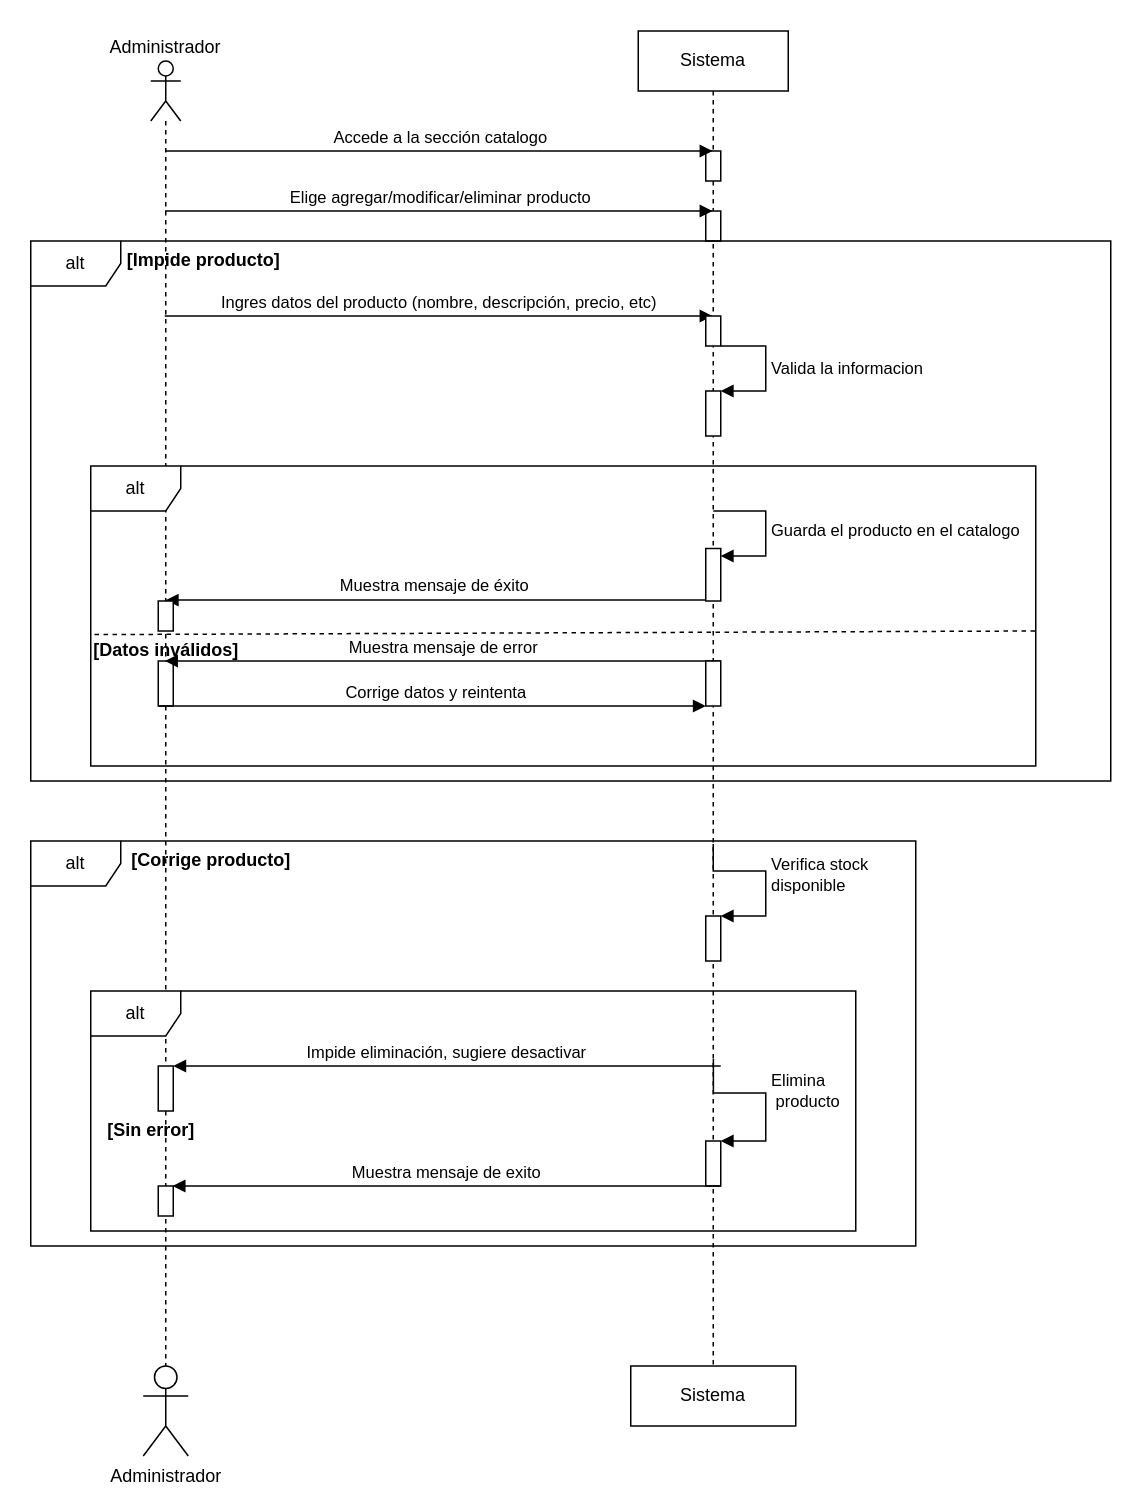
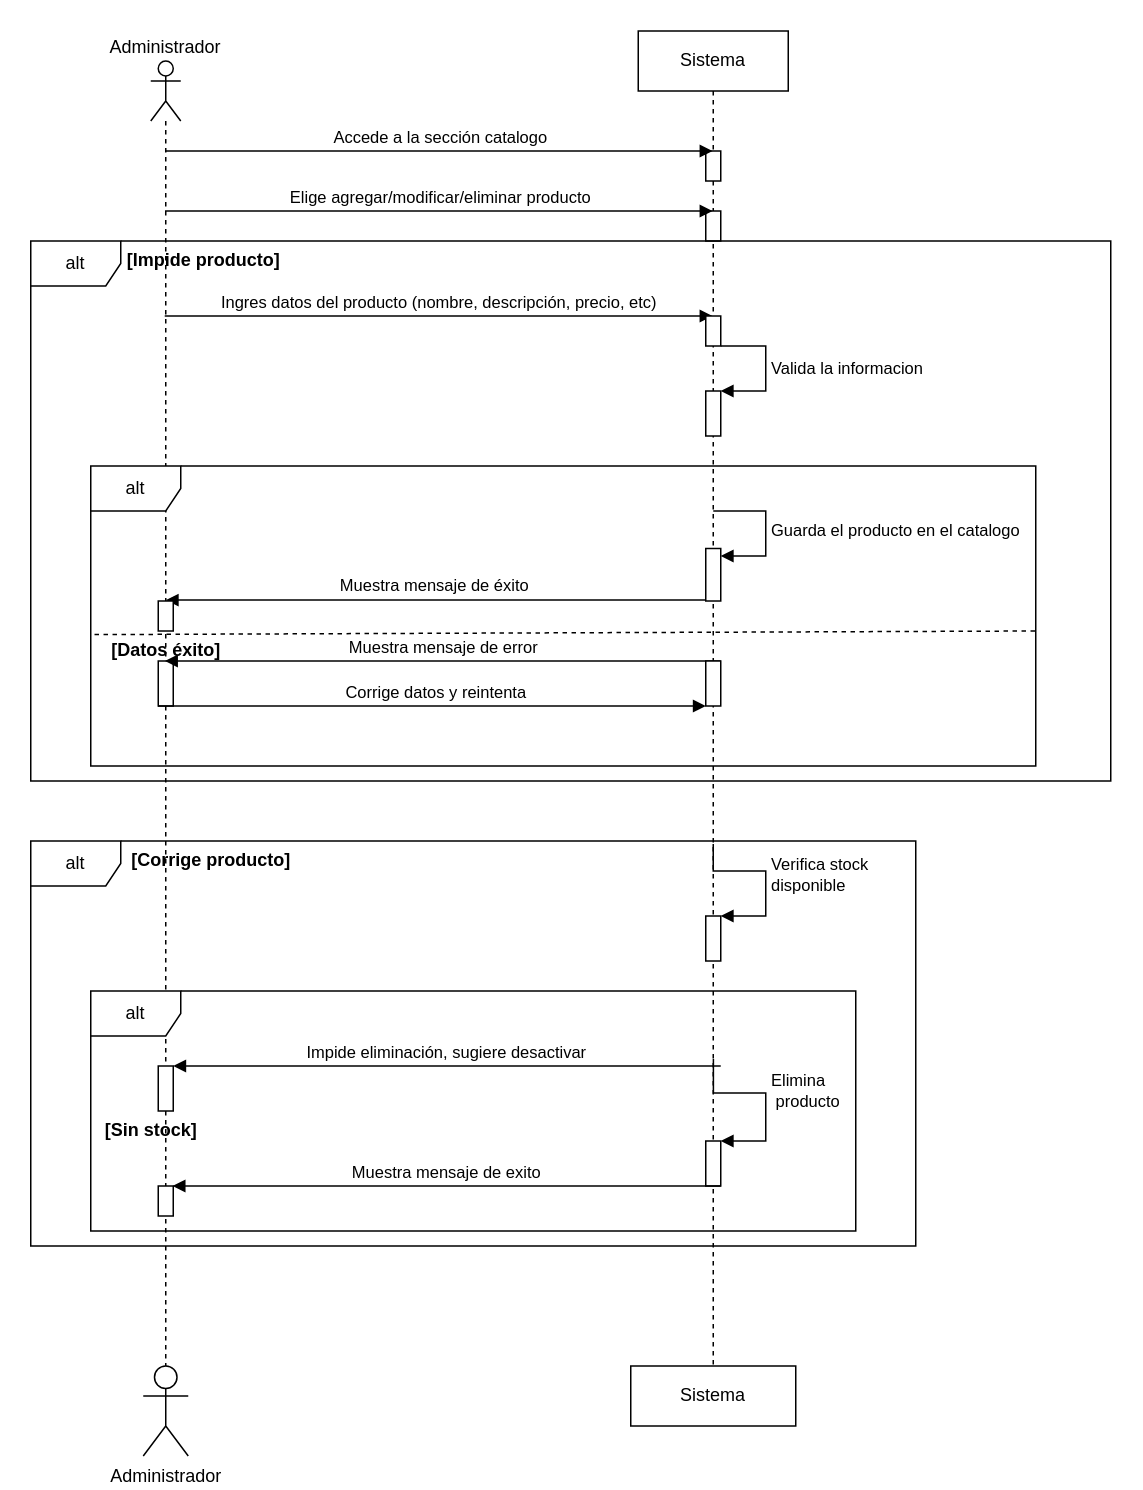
node "[Datos inválidos]": label "[Datos inválidos]" -> "[Datos éxito]"
node "[Sin error]": label "[Sin error]" -> "[Sin stock]"
